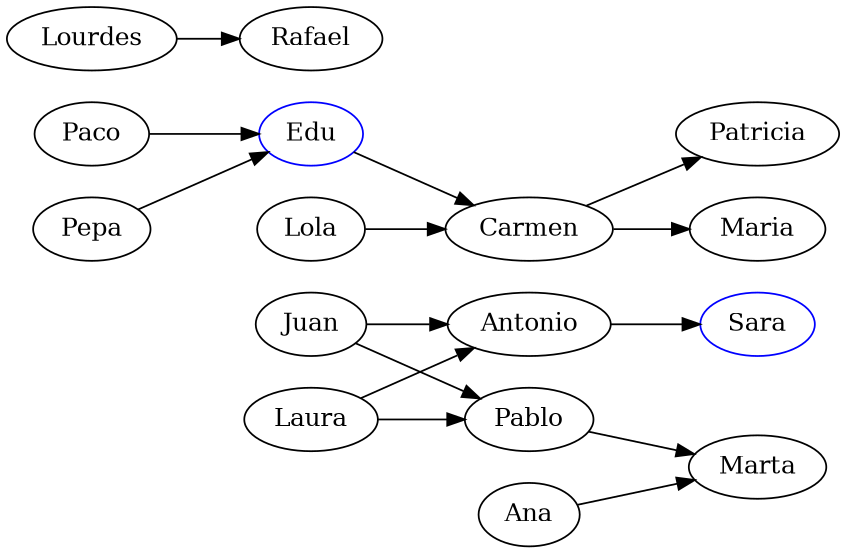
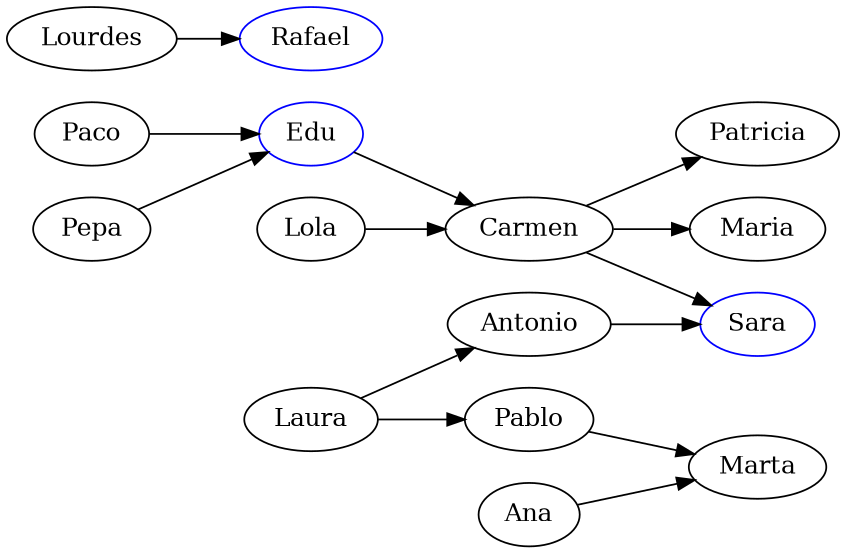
node "Rafael": color black -> blue
edge "Carmen" -> "Sara": added
node "Juan": removed
